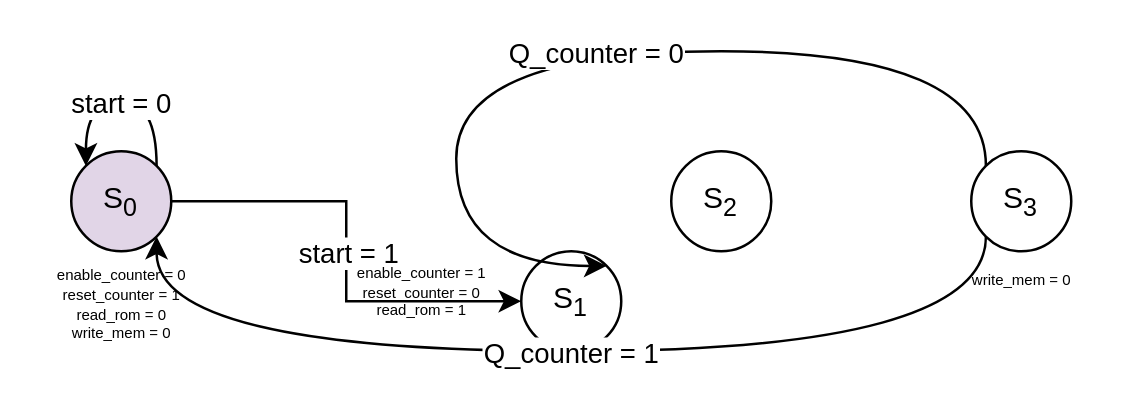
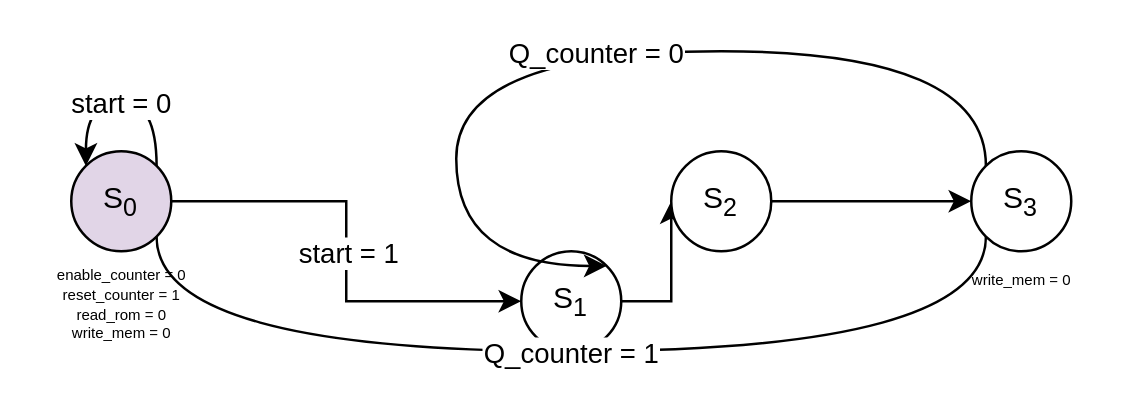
edge "S2" -> "S3": added
edge "S1" -> "S2": added
node "enable_counter = 1 reset_counter = 0 read_rom = 1": removed
edge "S3" -> "S0": arrowhead classic -> none
